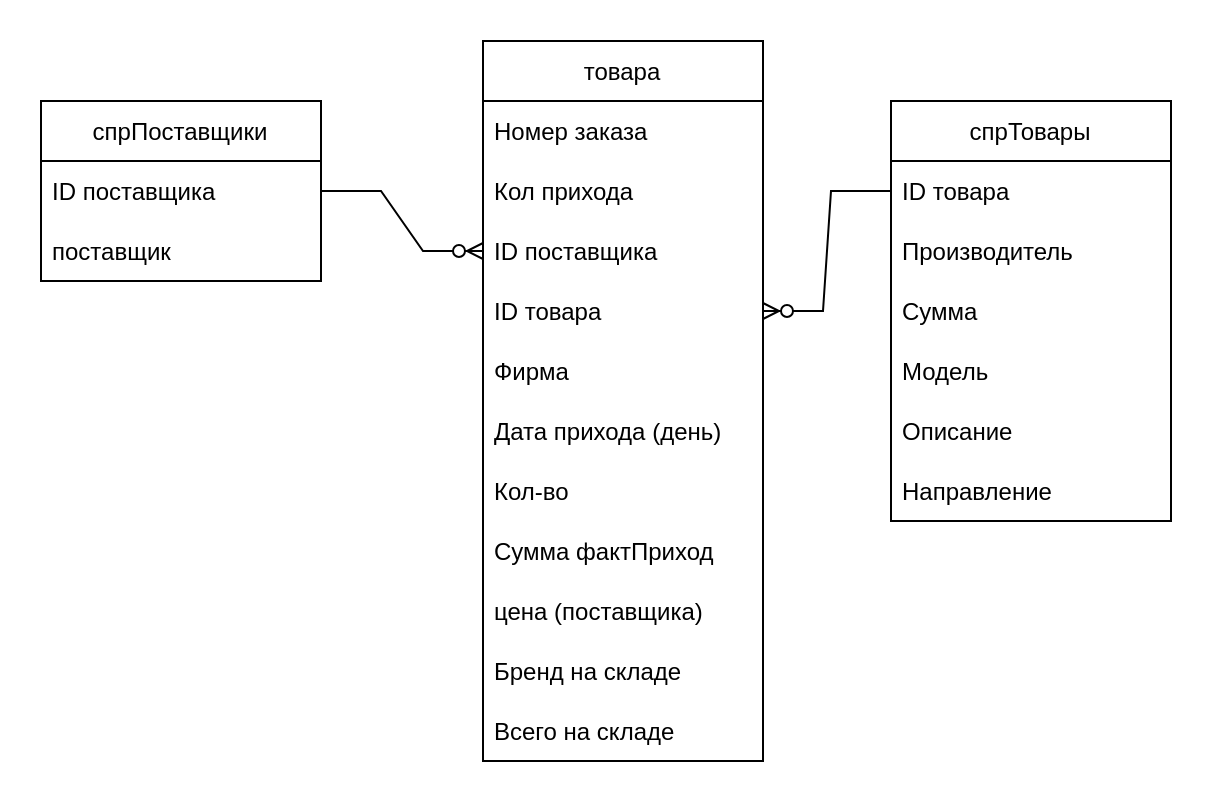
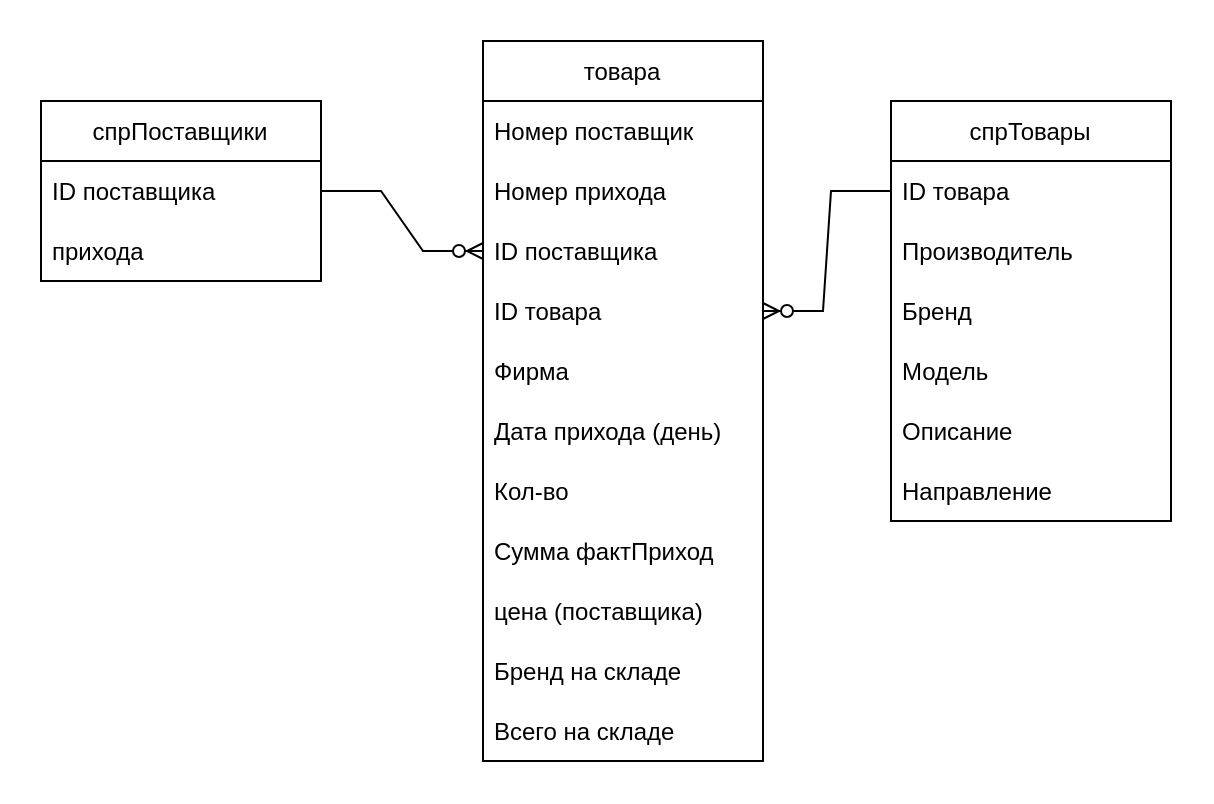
node "Номер заказа": label "Номер заказа" -> "Номер поставщик"
node "Кол прихода": label "Кол прихода" -> "Номер прихода"
node "поставщик": label "поставщик" -> "прихода"
node "Сумма": label "Сумма" -> "Бренд"
